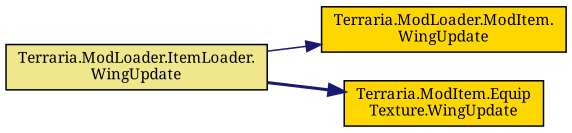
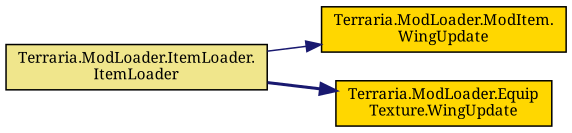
node "Terraria.ModLoader.ItemLoader. WingUpdate": label "Terraria.ModLoader.ItemLoader. WingUpdate" -> "Terraria.ModLoader.ItemLoader. ItemLoader"
node "Terraria.ModItem.Equip Texture.WingUpdate": label "Terraria.ModItem.Equip Texture.WingUpdate" -> "Terraria.ModLoader.Equip Texture.WingUpdate"
